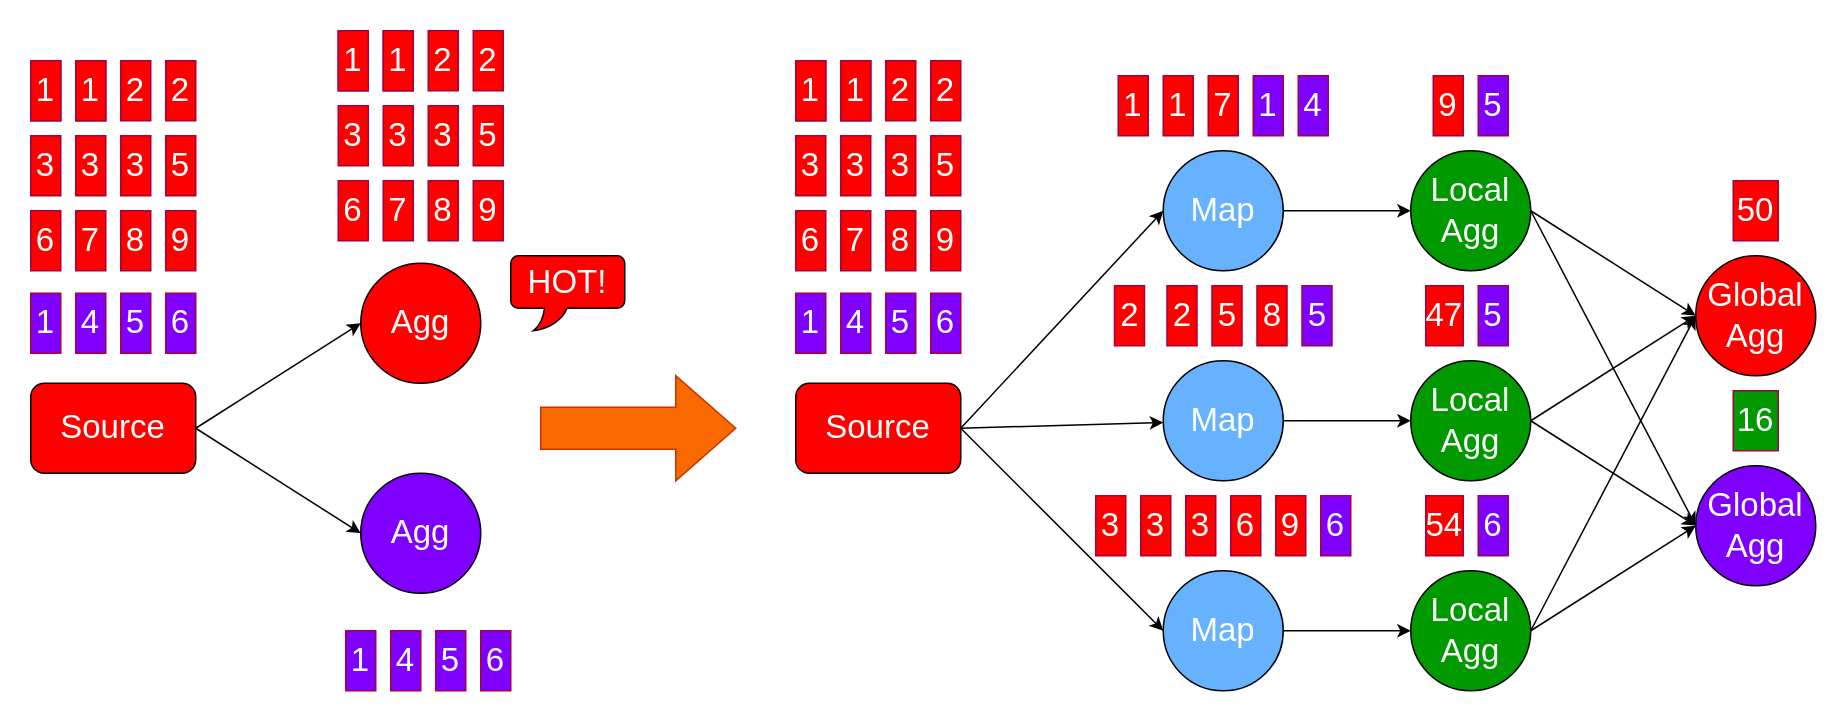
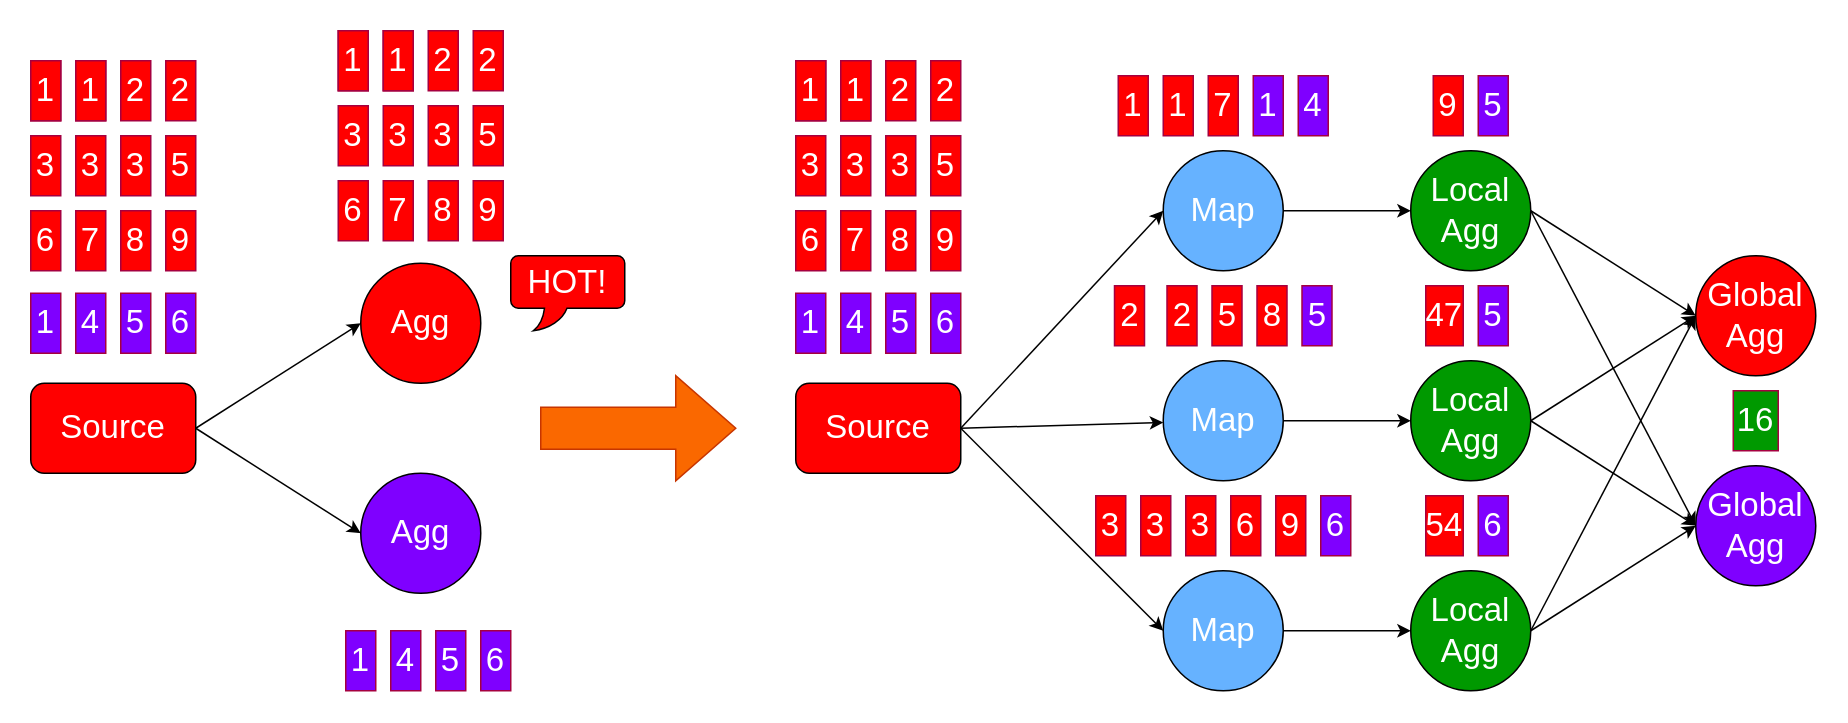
node "50": removed
